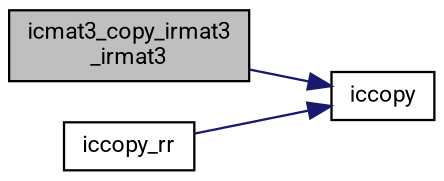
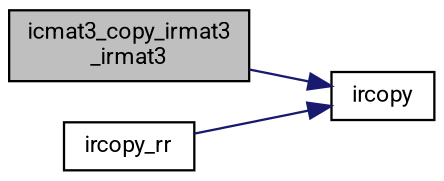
node "iccopy": label "iccopy" -> "ircopy"
node "iccopy_rr": label "iccopy_rr" -> "ircopy_rr"
